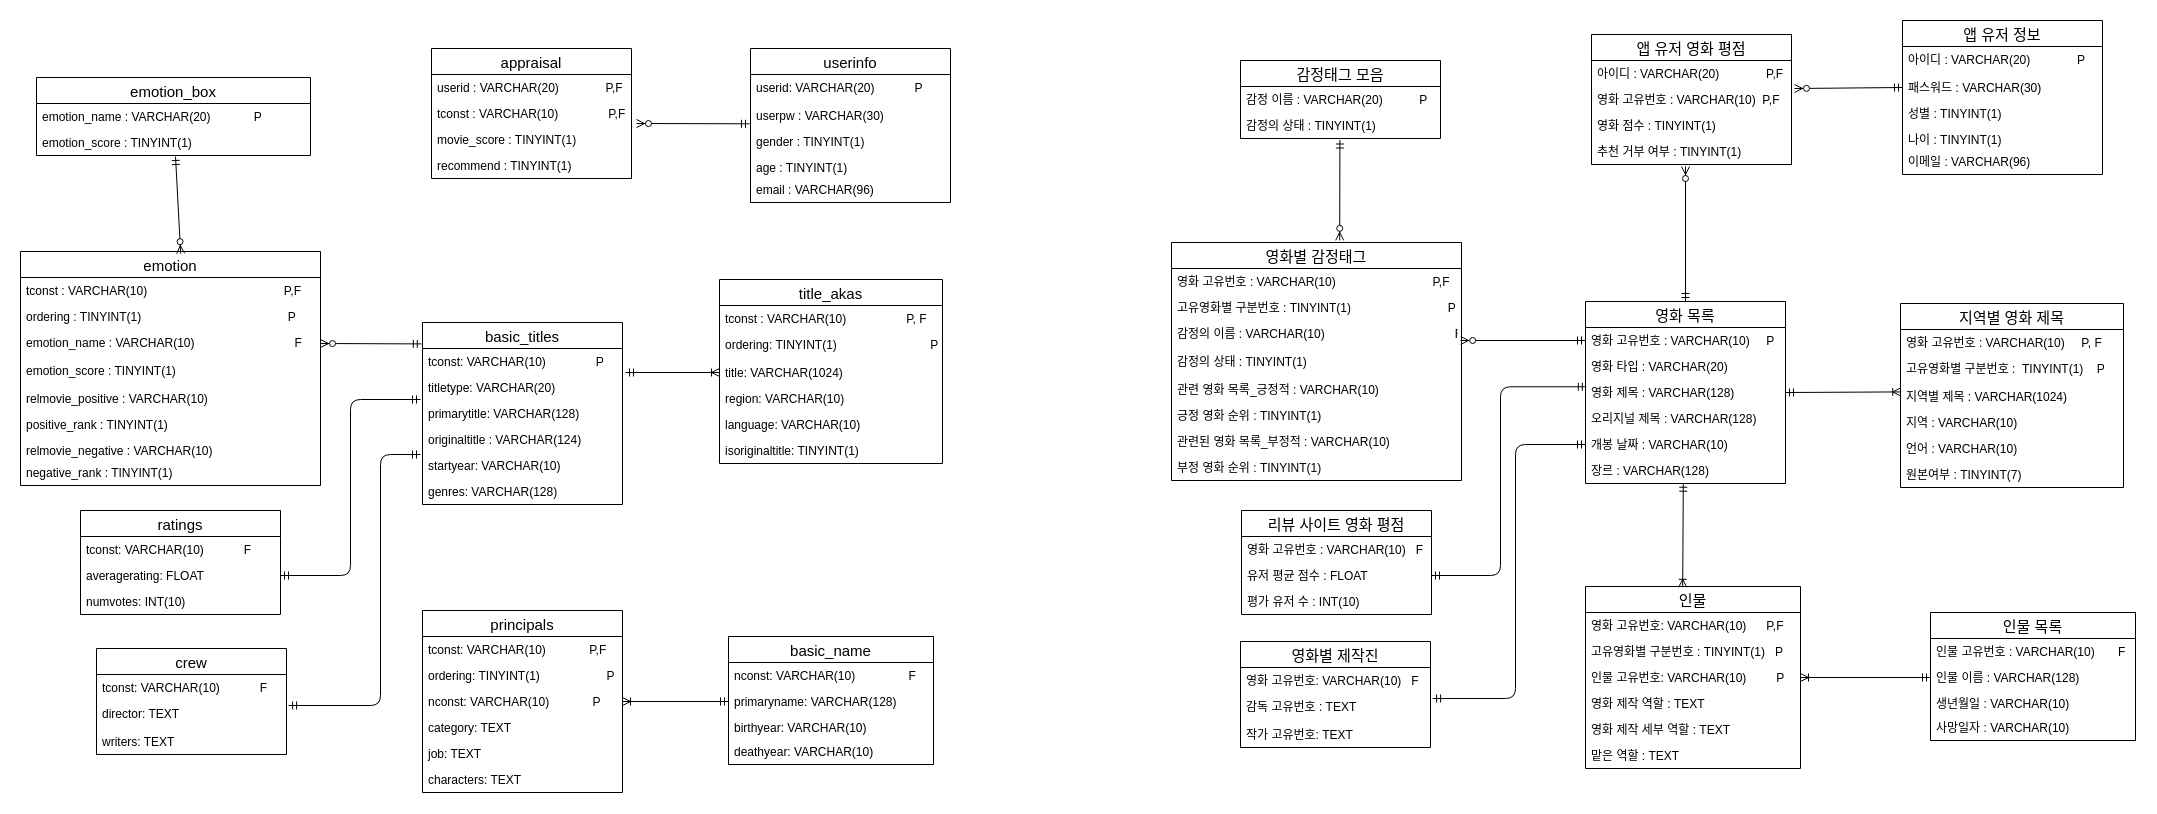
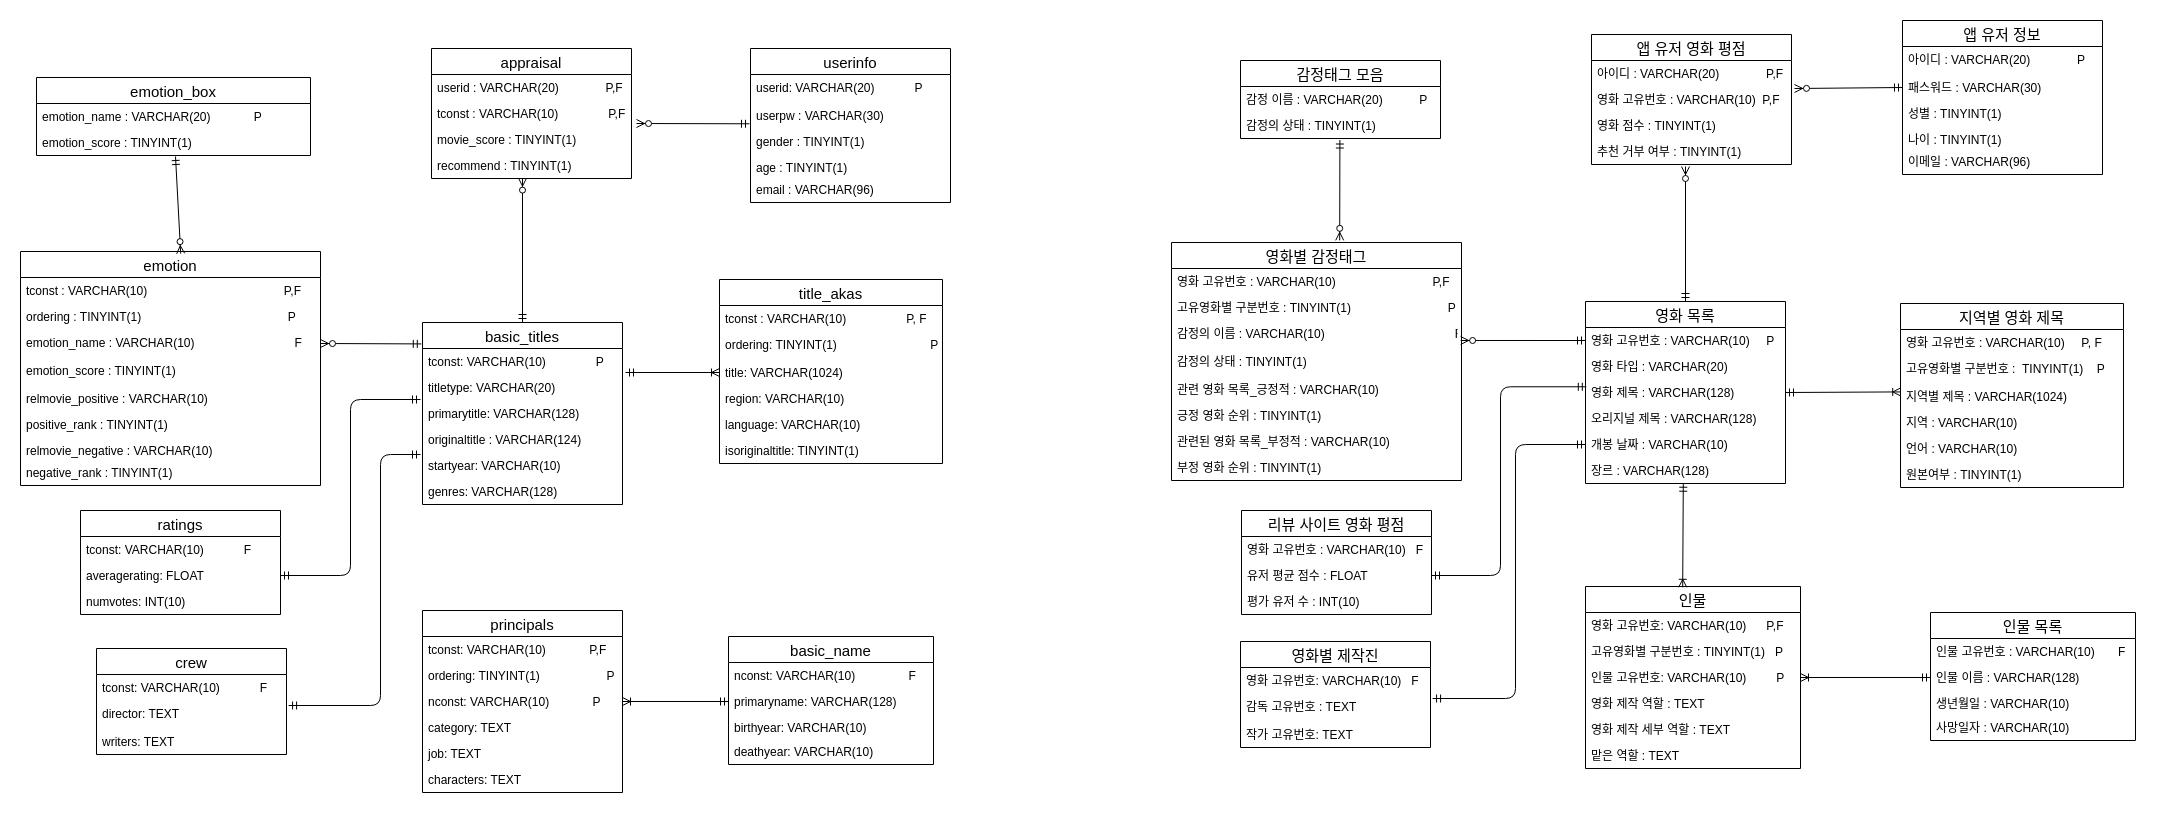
edge "recommend : TINYINT(1)" -- "basic_titles": added
node "원본여부 : TINYINT(7)": label "원본여부 : TINYINT(7)" -> "원본여부 : TINYINT(1)"
